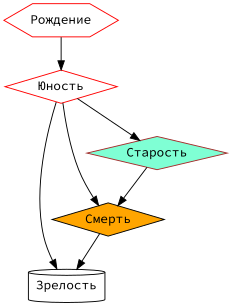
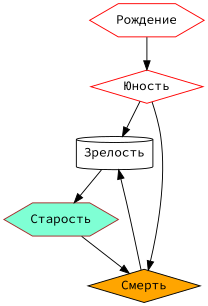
edge "Юность" -> "Старость": now "Зрелость" -> "Старость"
node "Старость": shape diamond -> hexagon
